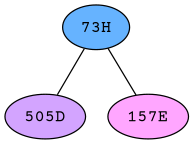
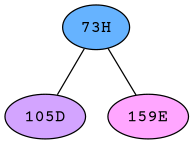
node "505D": label "505D" -> "105D"
node "157E": label "157E" -> "159E"
